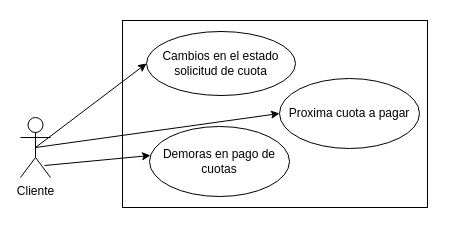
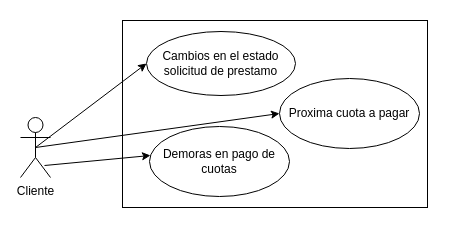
node "Cambios en el estado solicitud de cuota": label "Cambios en el estado solicitud de cuota" -> "Cambios en el estado solicitud de prestamo"
